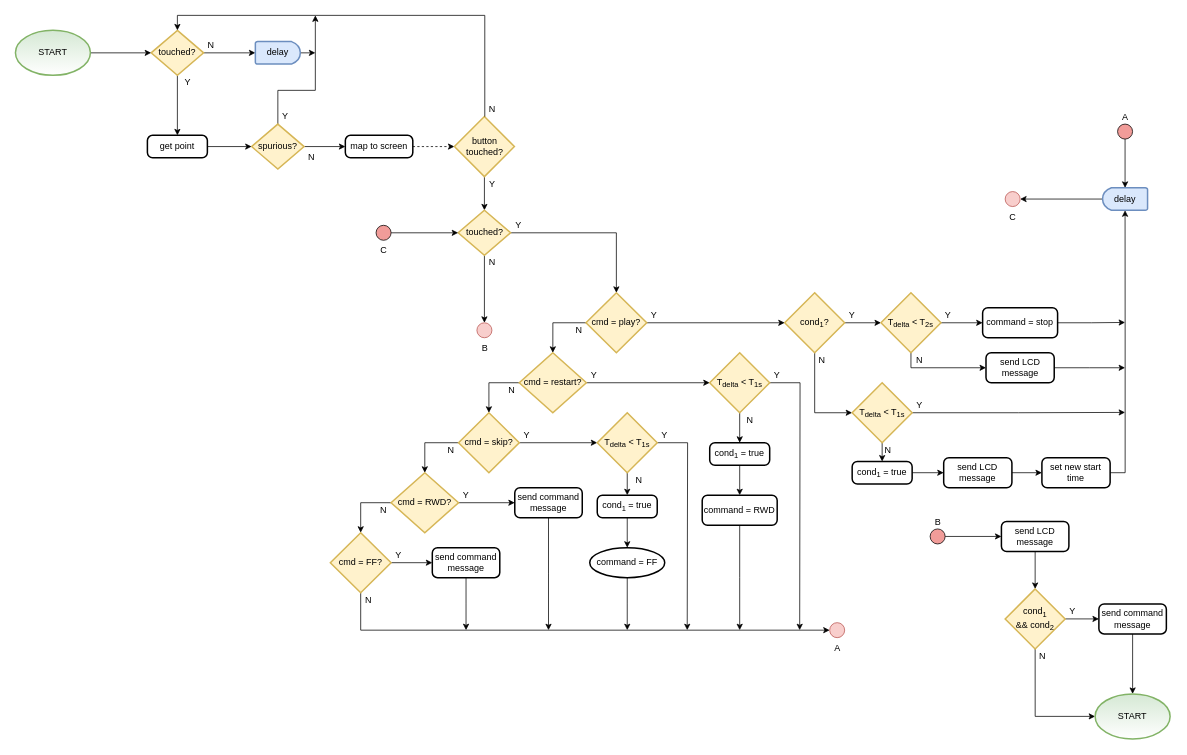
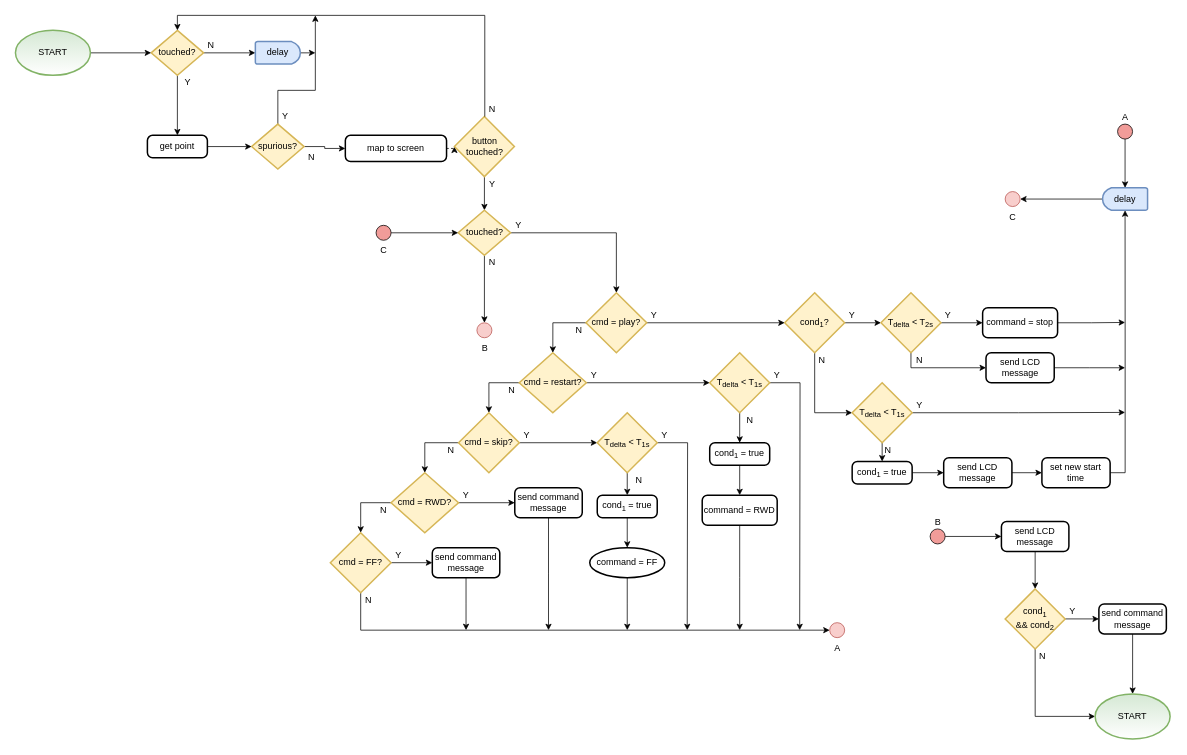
node "map to screen": size 68x23 -> 101x26
